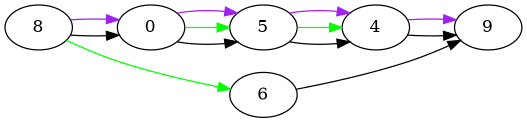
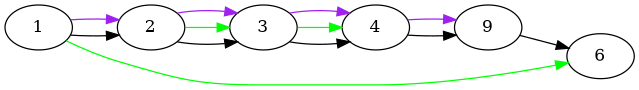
node "8": label "8" -> "1"
node "0": label "0" -> "2"
node "5": label "5" -> "3"
edge "6" -> "9": reversed
